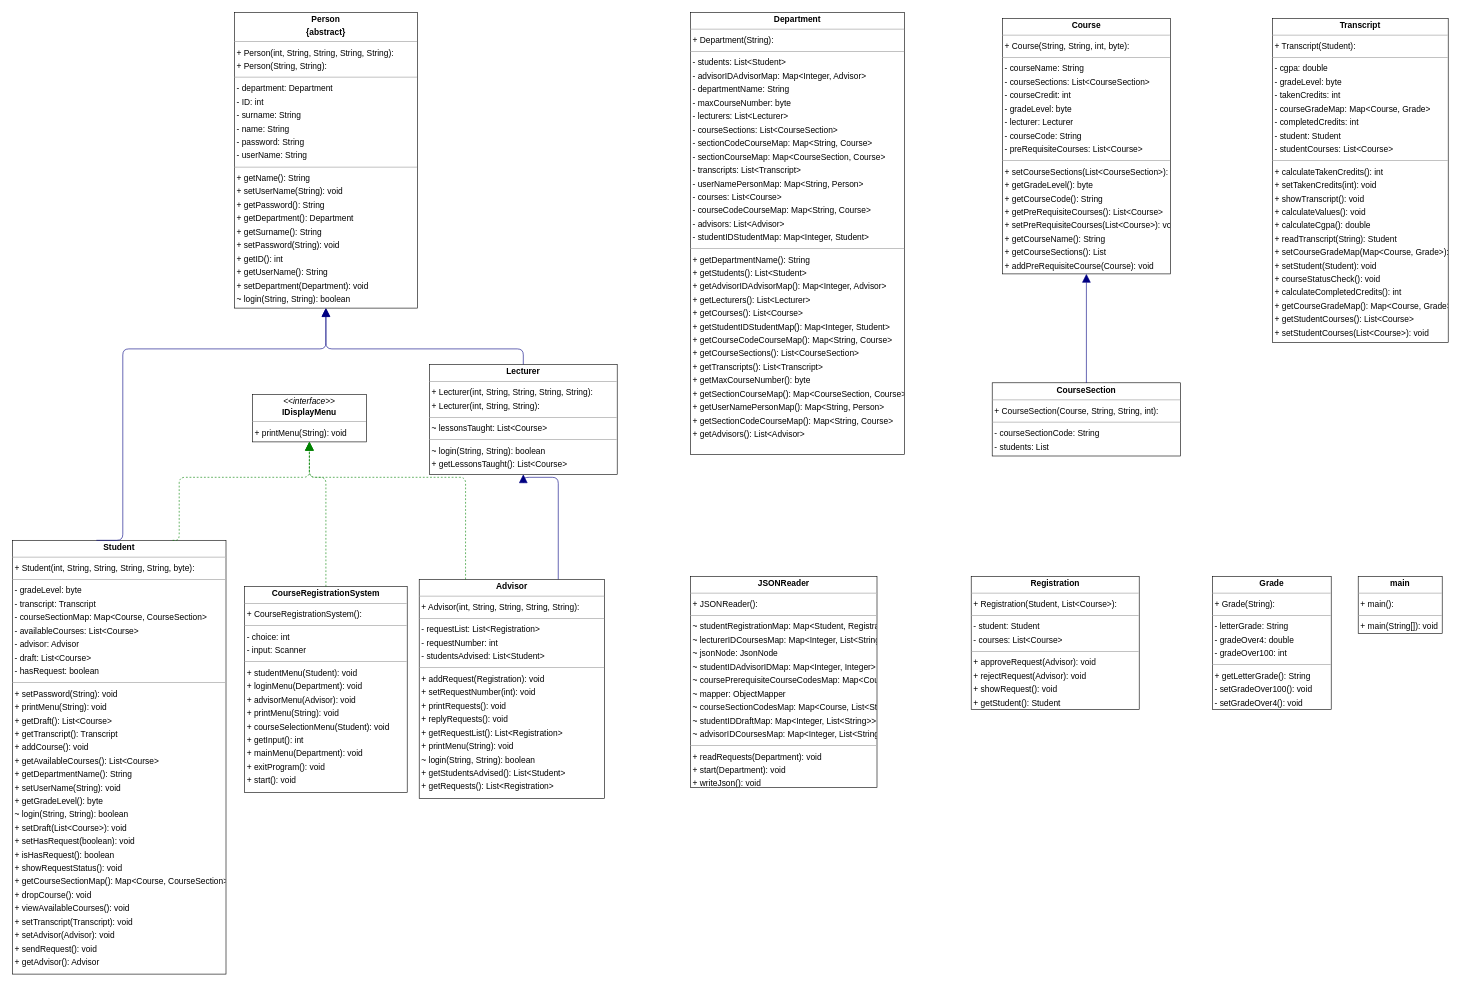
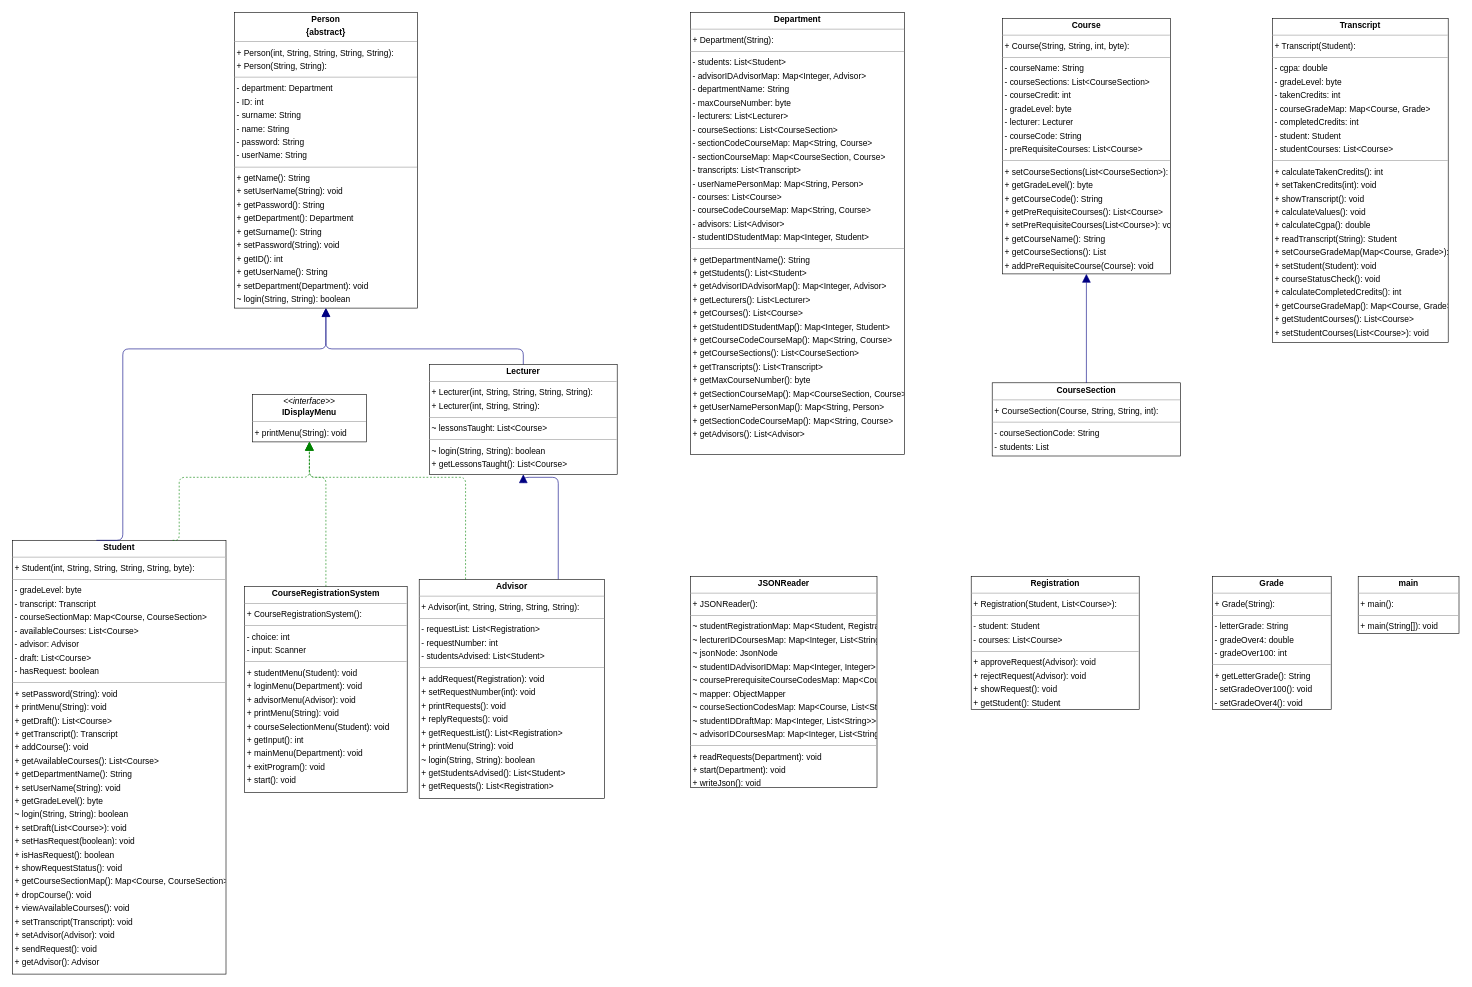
node "main + main(): + main(String[]): void": size 84x57 -> 101x57
